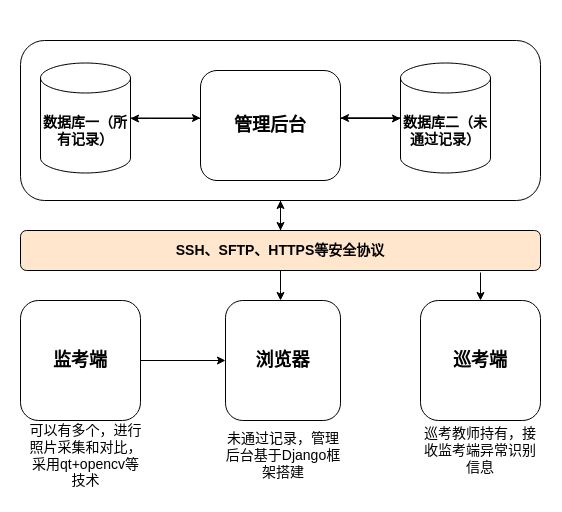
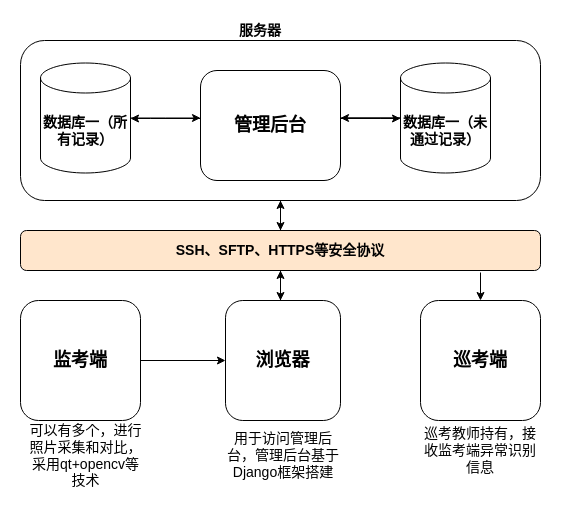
node "服务器": added
node "数据库二（未通过记录）": label "数据库二（未通过记录）" -> "数据库一（未通过记录）"
edge "浏览器" -> "SSH、SFTP、HTTPS等安全协议": added
node "未通过记录，管理后台基于Django框架搭建": label "未通过记录，管理后台基于Django框架搭建" -> "用于访问管理后台，管理后台基于Django框架搭建"
